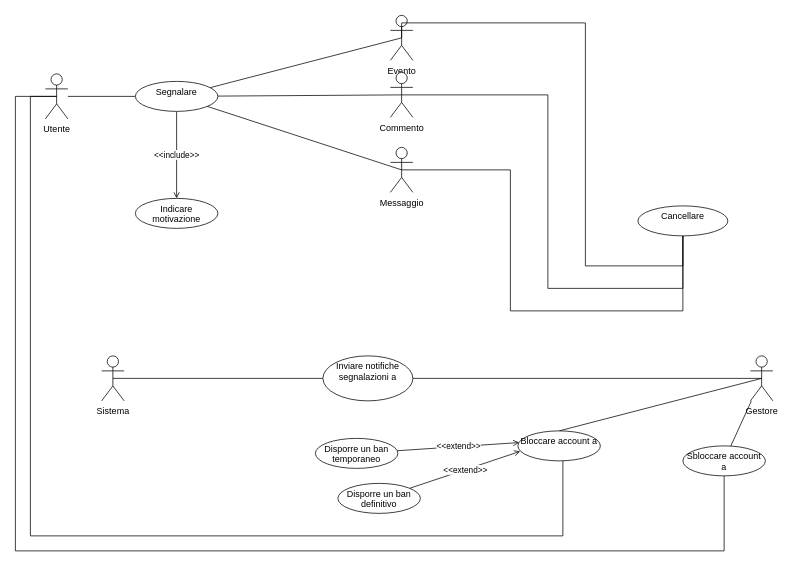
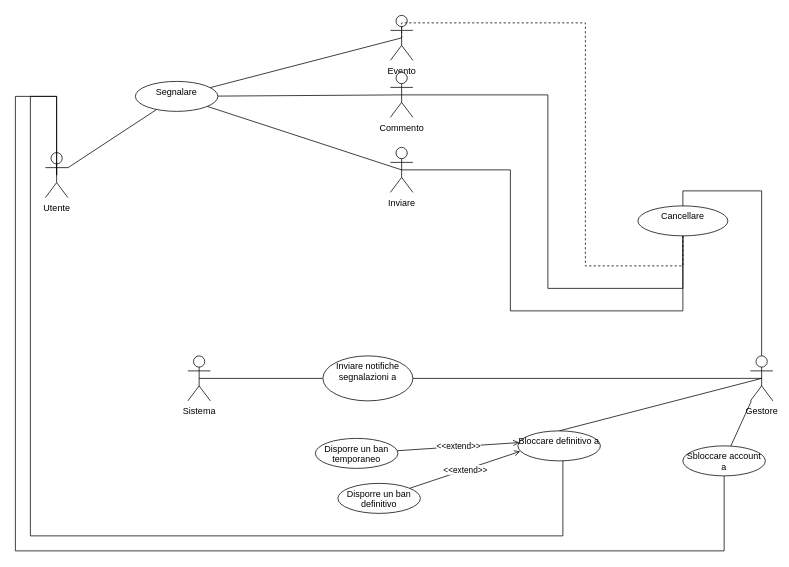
node "Utente": moved (57, 96) -> (57, 175)
edge "Evento" -- "Cancellare": style solid -> dashed
edge "Segnalare" -> "Indicare motivazione": removed, label "<<include>>"
node "Messaggio": label "Messaggio" -> "Inviare"
node "Indicare motivazione": removed
edge "Cancellare" -- "Gestore": added
node "Sistema": moved (113, 378) -> (199, 378)
node "Bloccare account a": label "Bloccare account a" -> "Bloccare definitivo a"
